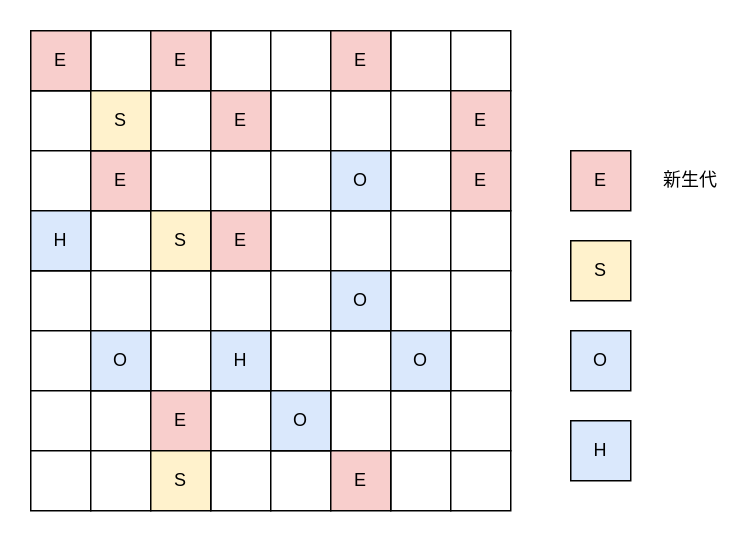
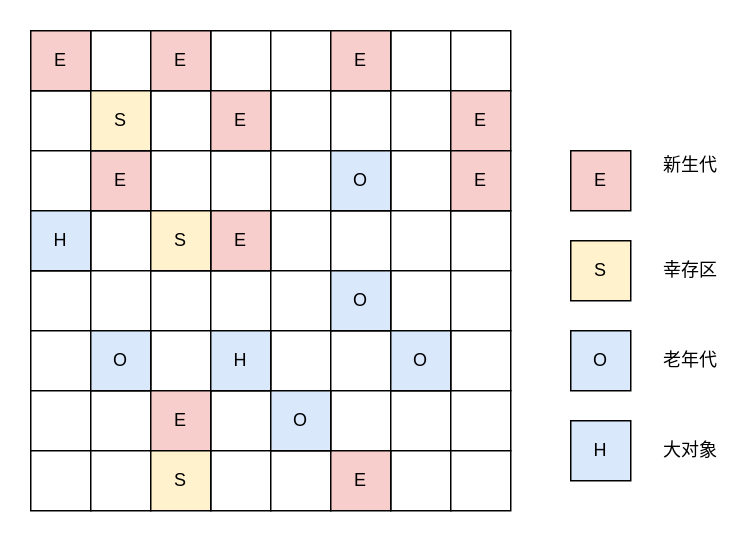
node "新生代": moved (691, 181) -> (691, 166)
node "幸存区": added
node "老年代": added
node "大对象": added
